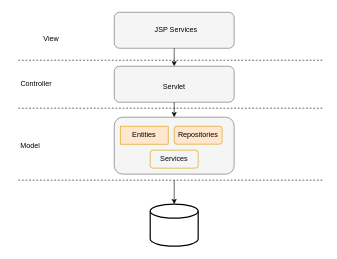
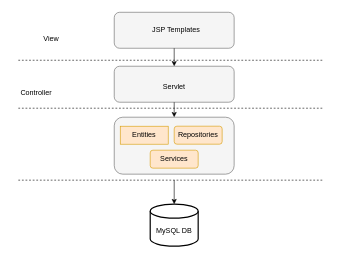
node "JSP Services": label "JSP Services" -> "JSP Templates"
node "Controller": moved (36, 84) -> (36, 93)
node "Model": removed
node "Services": fillcolor #f5f5f5 -> #ffe6cc
node "MySQL DB": added
